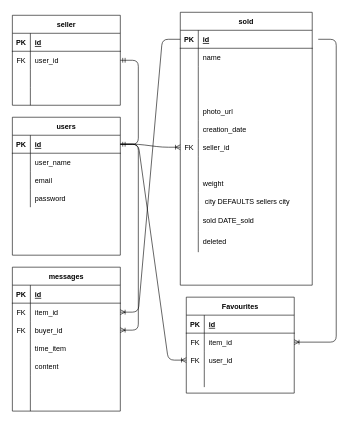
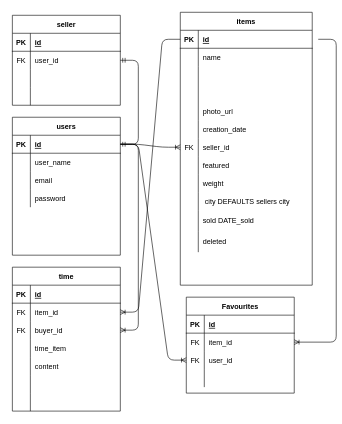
node "sold": label "sold" -> "items"
node "featured": added
node "messages": label "messages" -> "time"
